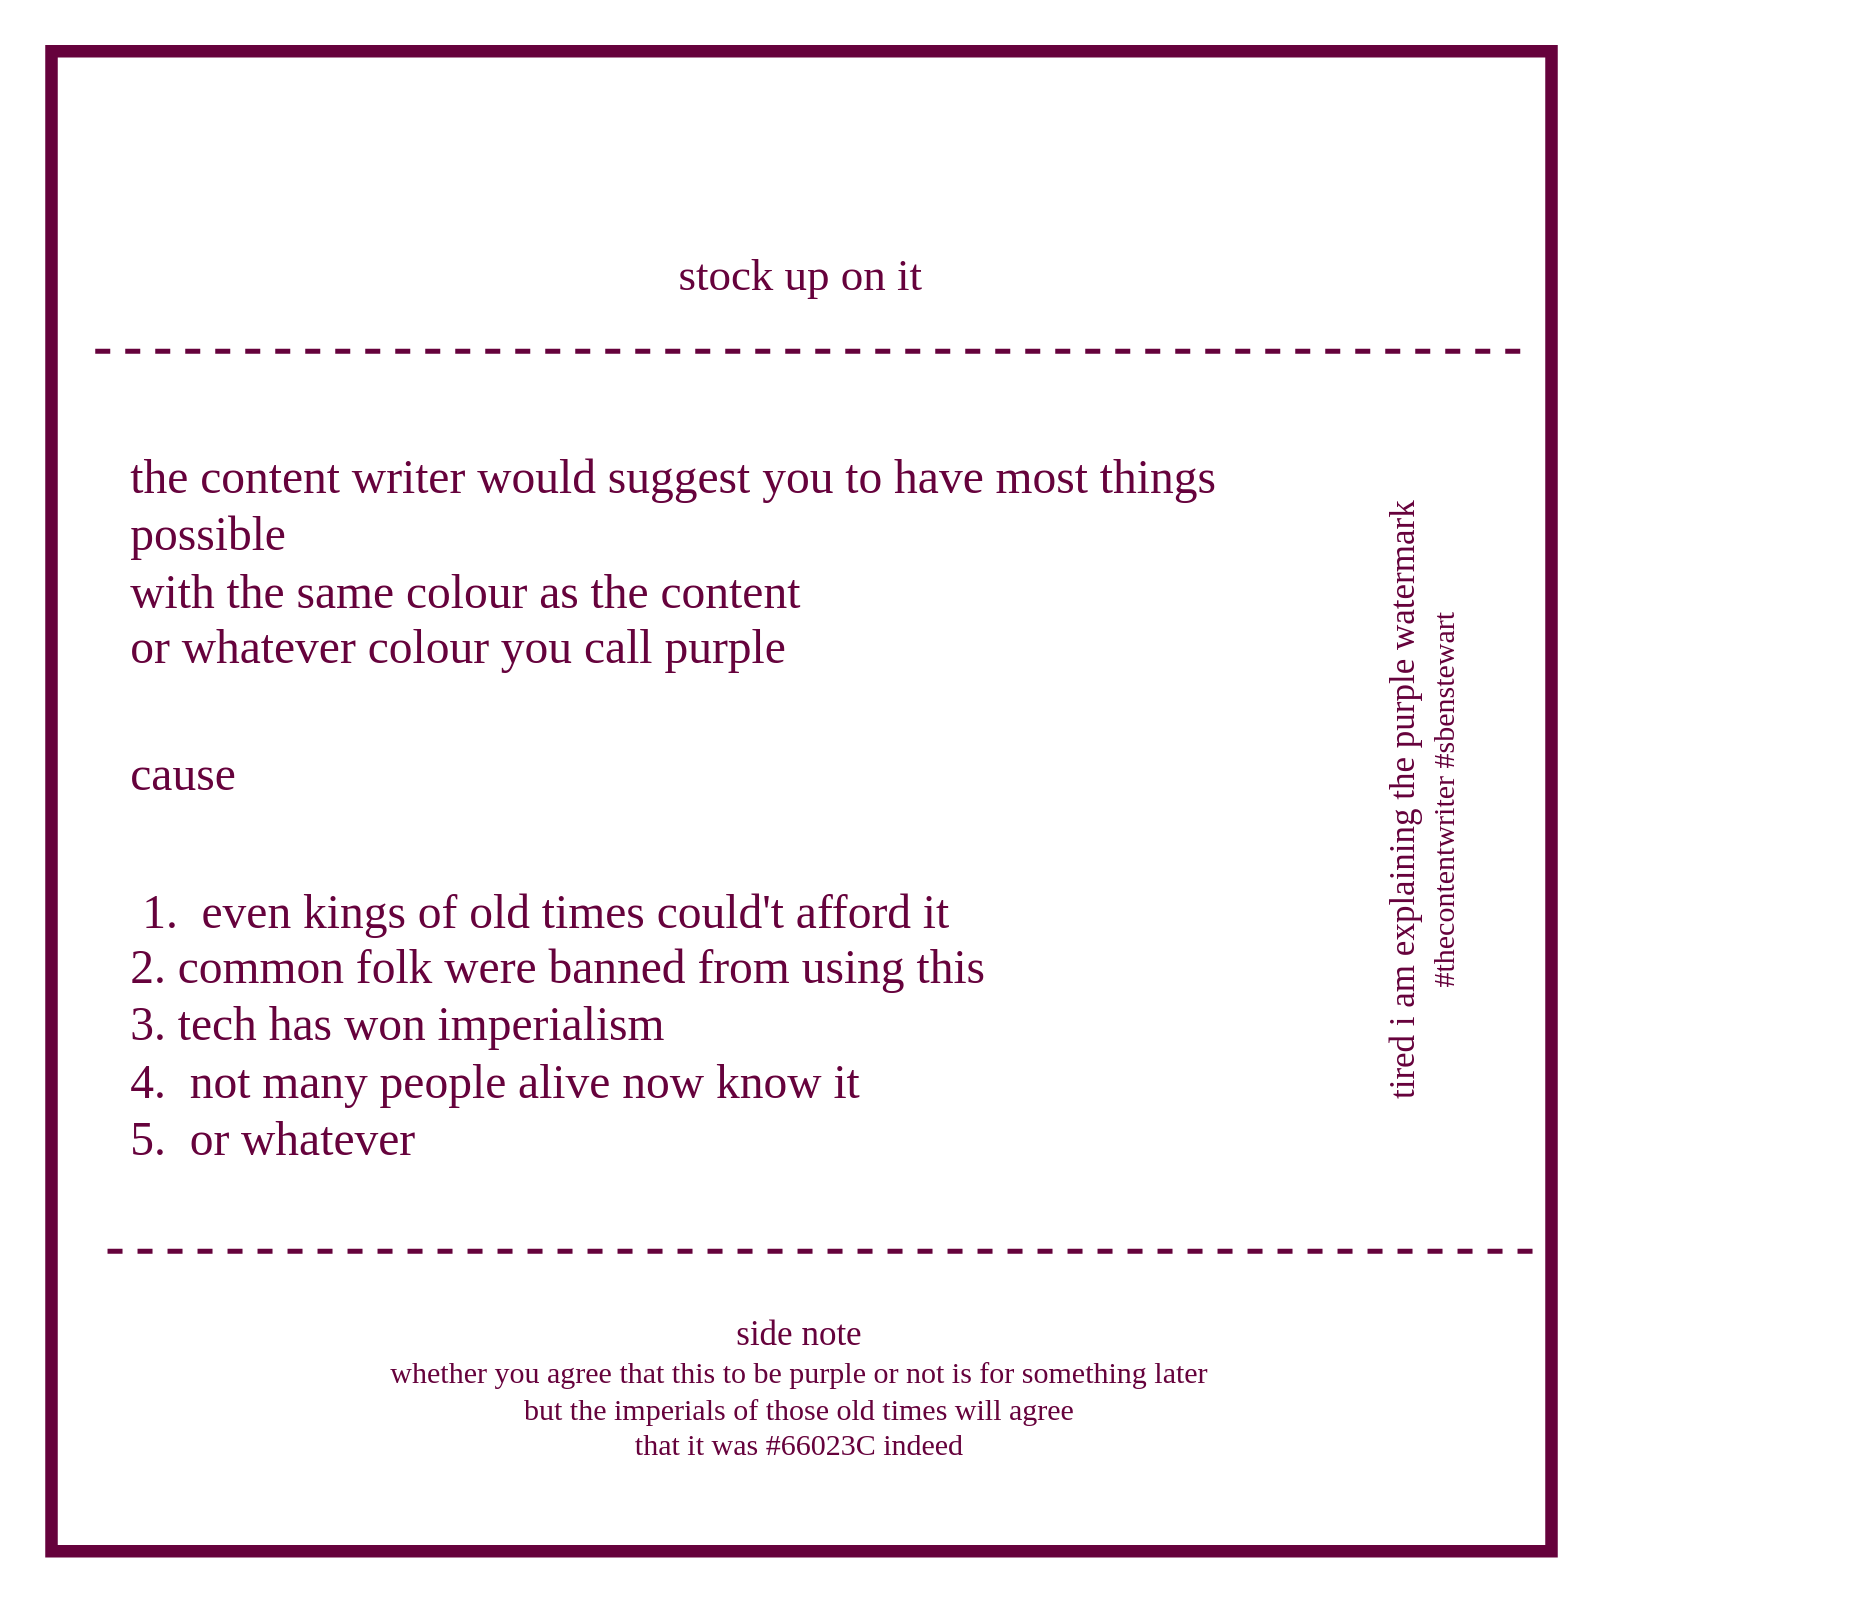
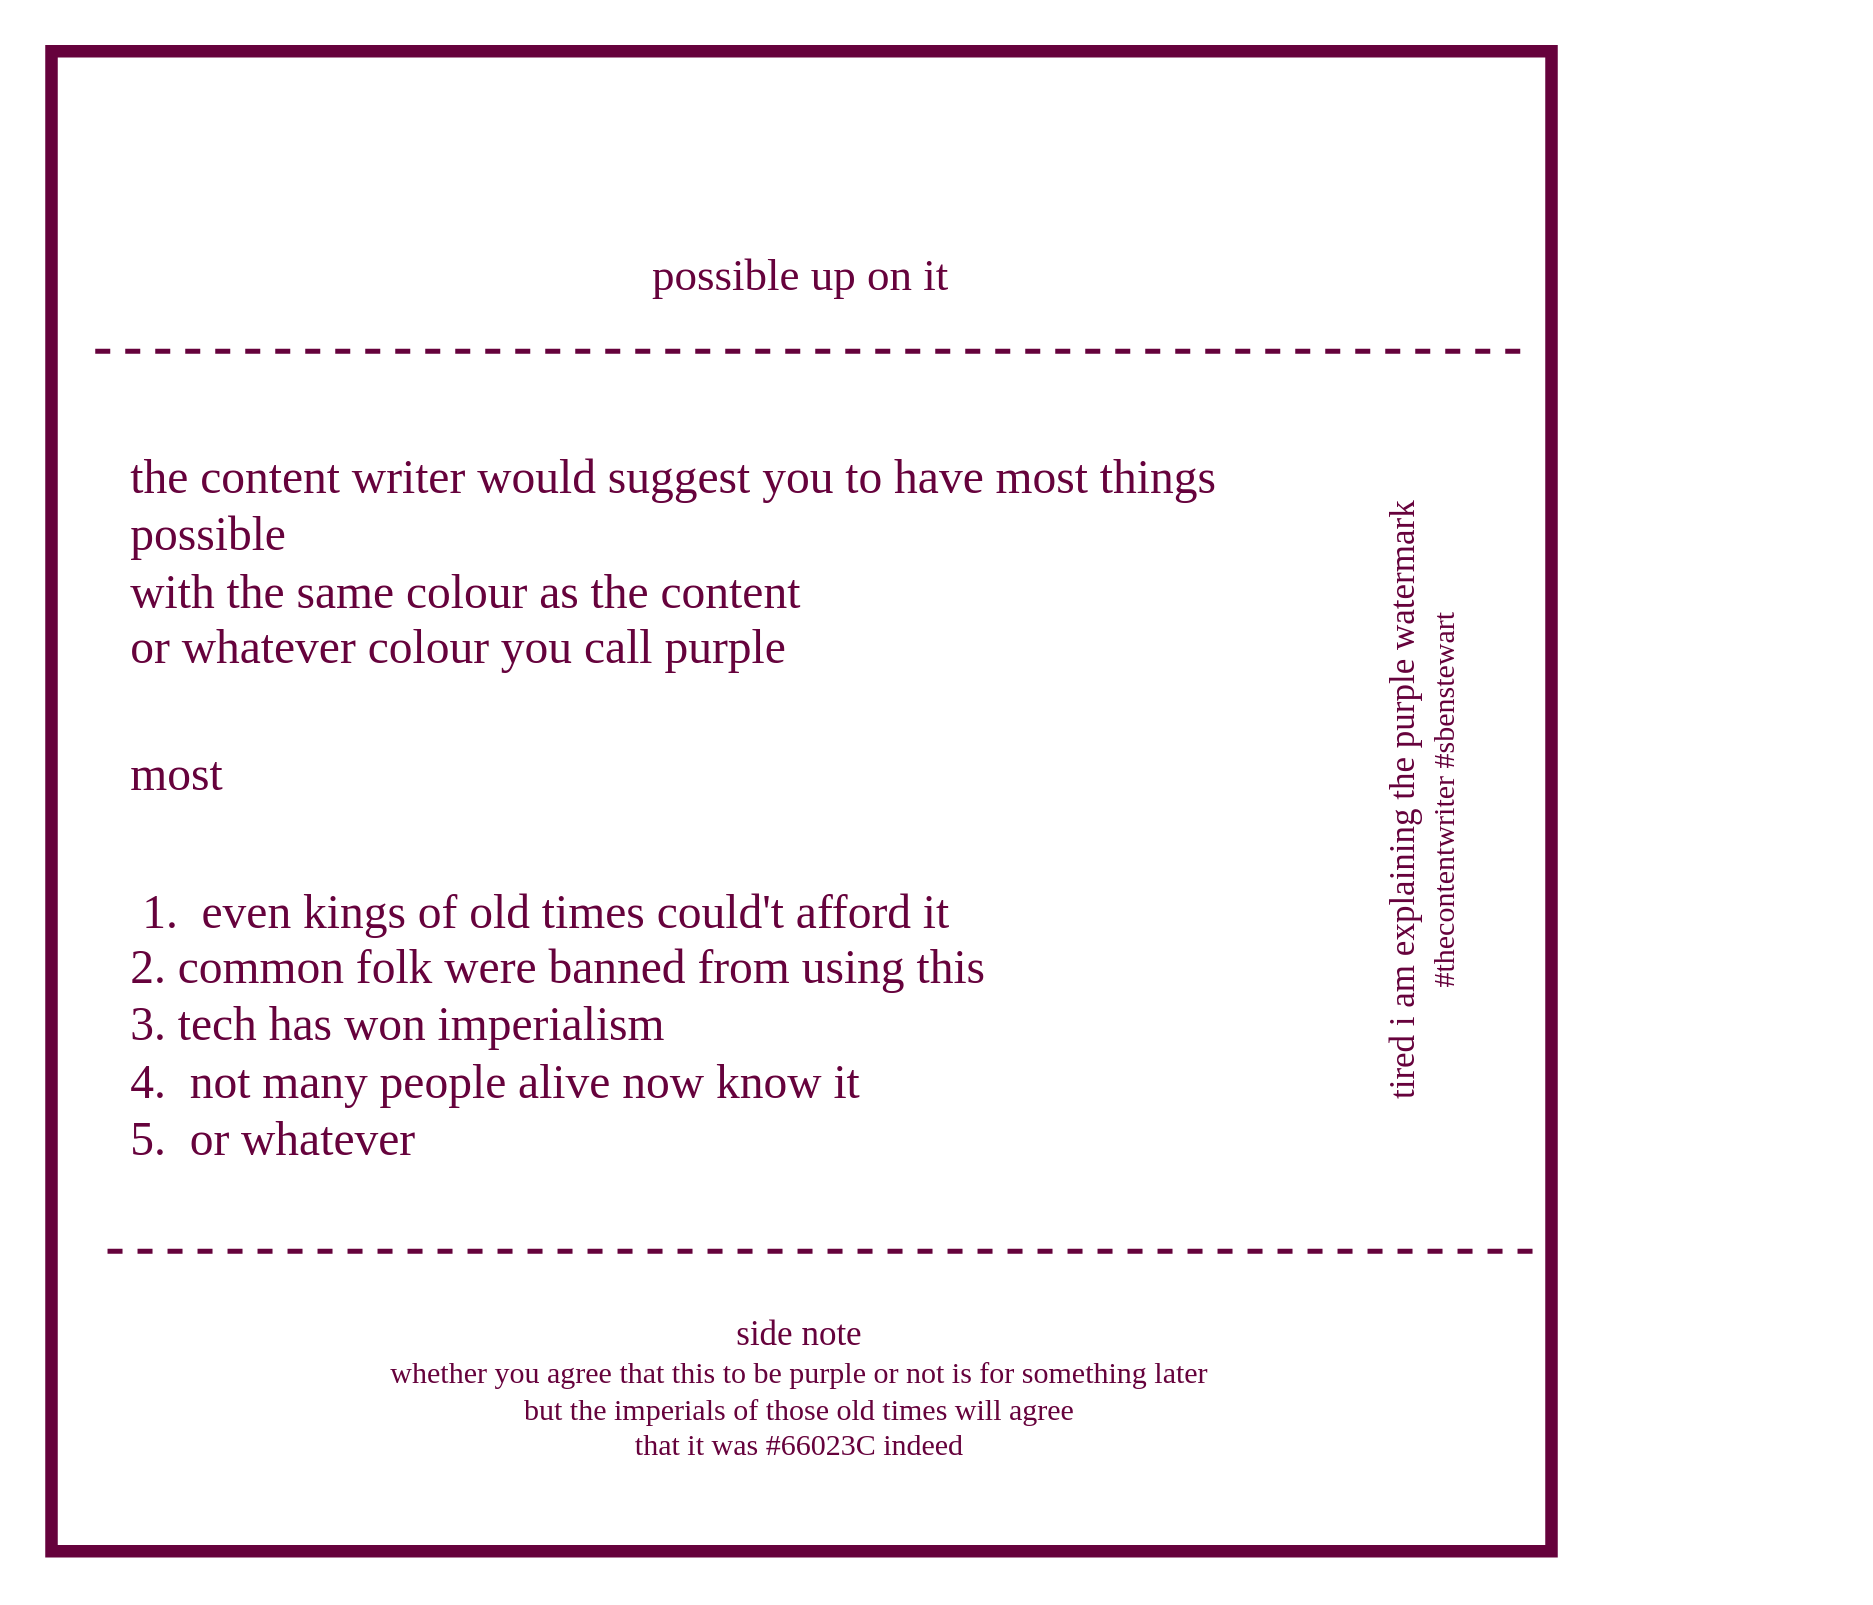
node "stock up on it": label "stock up on it" -> "possible up on it"
node "cause": label "cause" -> "most"
